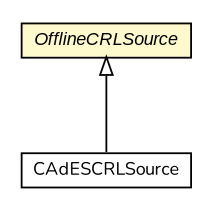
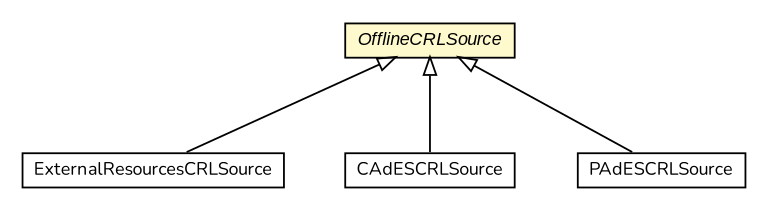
node "ExternalResourcesCRLSource": added
node "PAdESCRLSource": added
